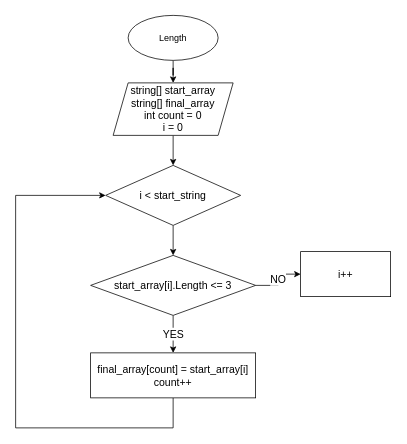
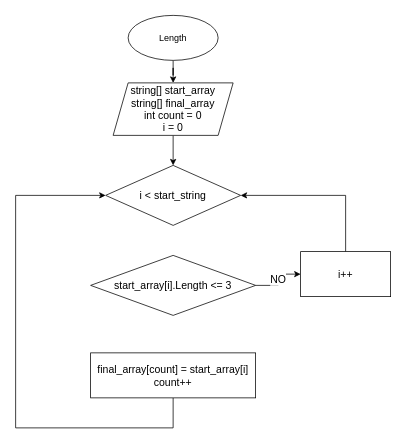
edge "i++" -> "i < start_string": added
edge "i < start_string" -> "start_array[i].Length <= 3": removed
edge "start_array[i].Length <= 3" -> "final_array[count] = start_array[i] count++": removed, label "YES"
